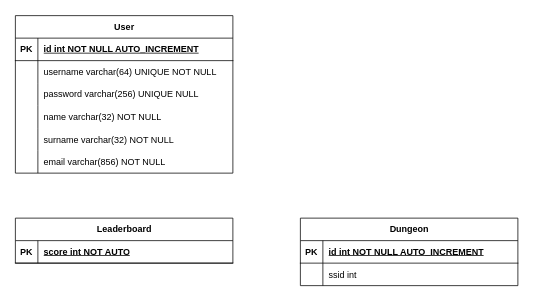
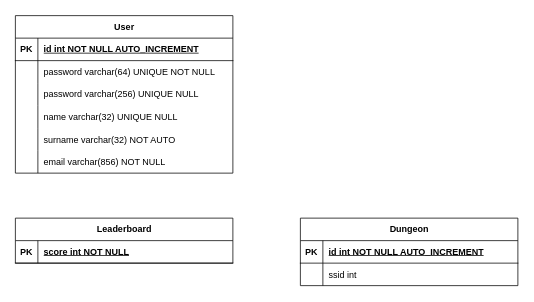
node "username varchar(64) UNIQUE NOT NULL": label "username varchar(64) UNIQUE NOT NULL" -> "password varchar(64) UNIQUE NOT NULL"
node "name varchar(32) NOT NULL": label "name varchar(32) NOT NULL" -> "name varchar(32) UNIQUE NULL"
node "surname varchar(32) NOT NULL": label "surname varchar(32) NOT NULL" -> "surname varchar(32) NOT AUTO"
node "score int NOT AUTO": label "score int NOT AUTO" -> "score int NOT NULL"
